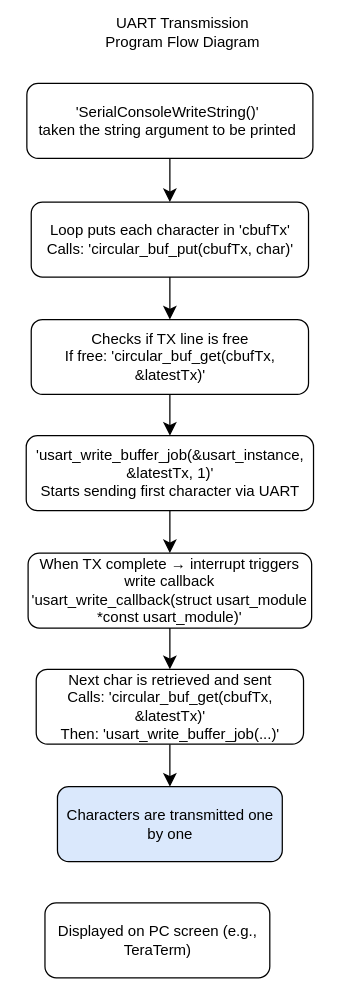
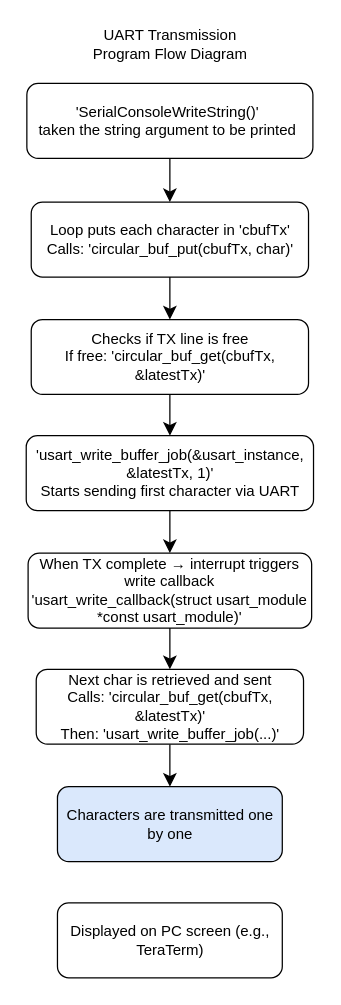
node "UART Transmission Program Flow Diagram": moved (183, 32) -> (170, 44)
node "Displayed on PC screen (e.g., TeraTerm)": moved (158, 941) -> (170, 941)
